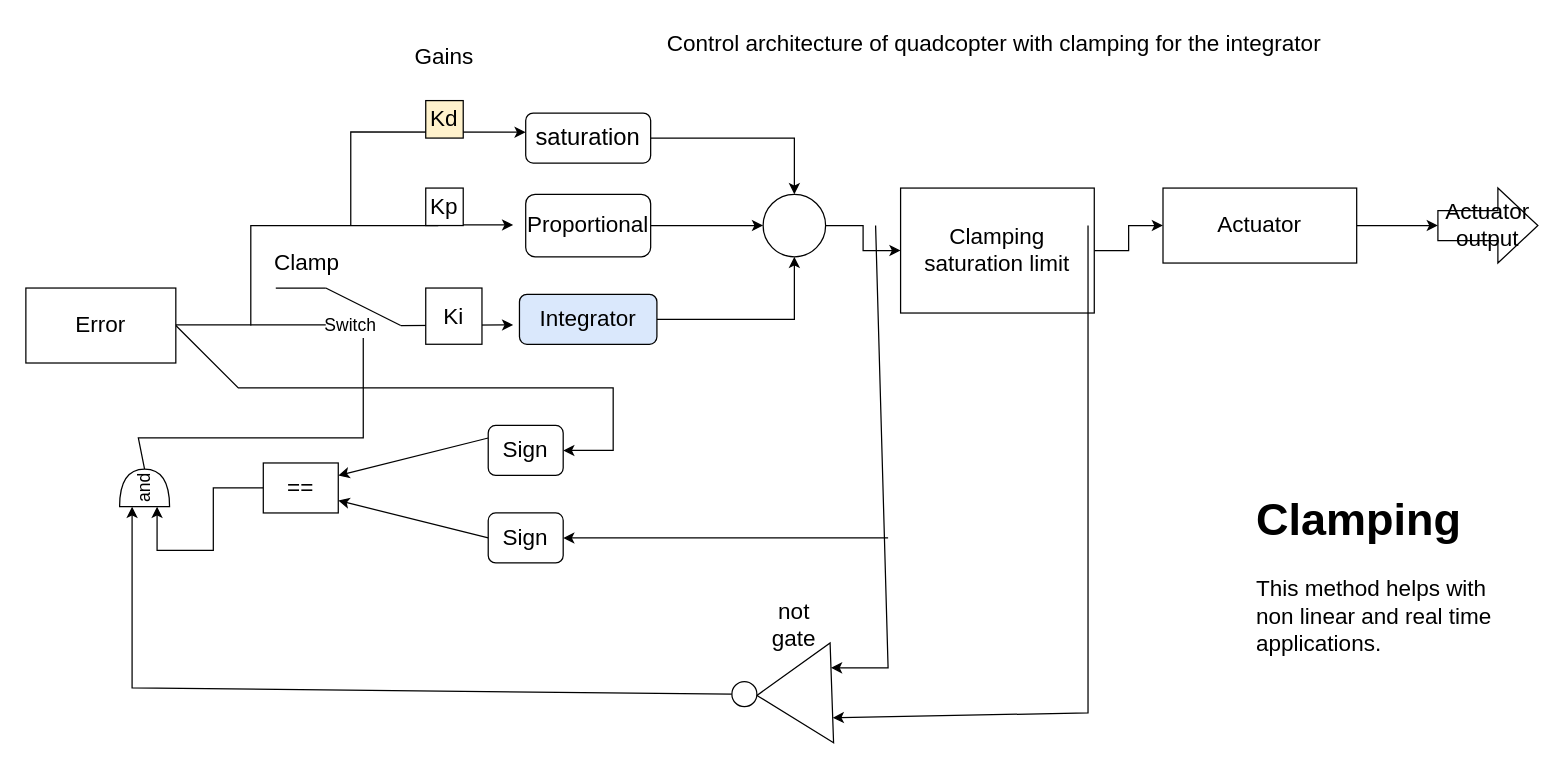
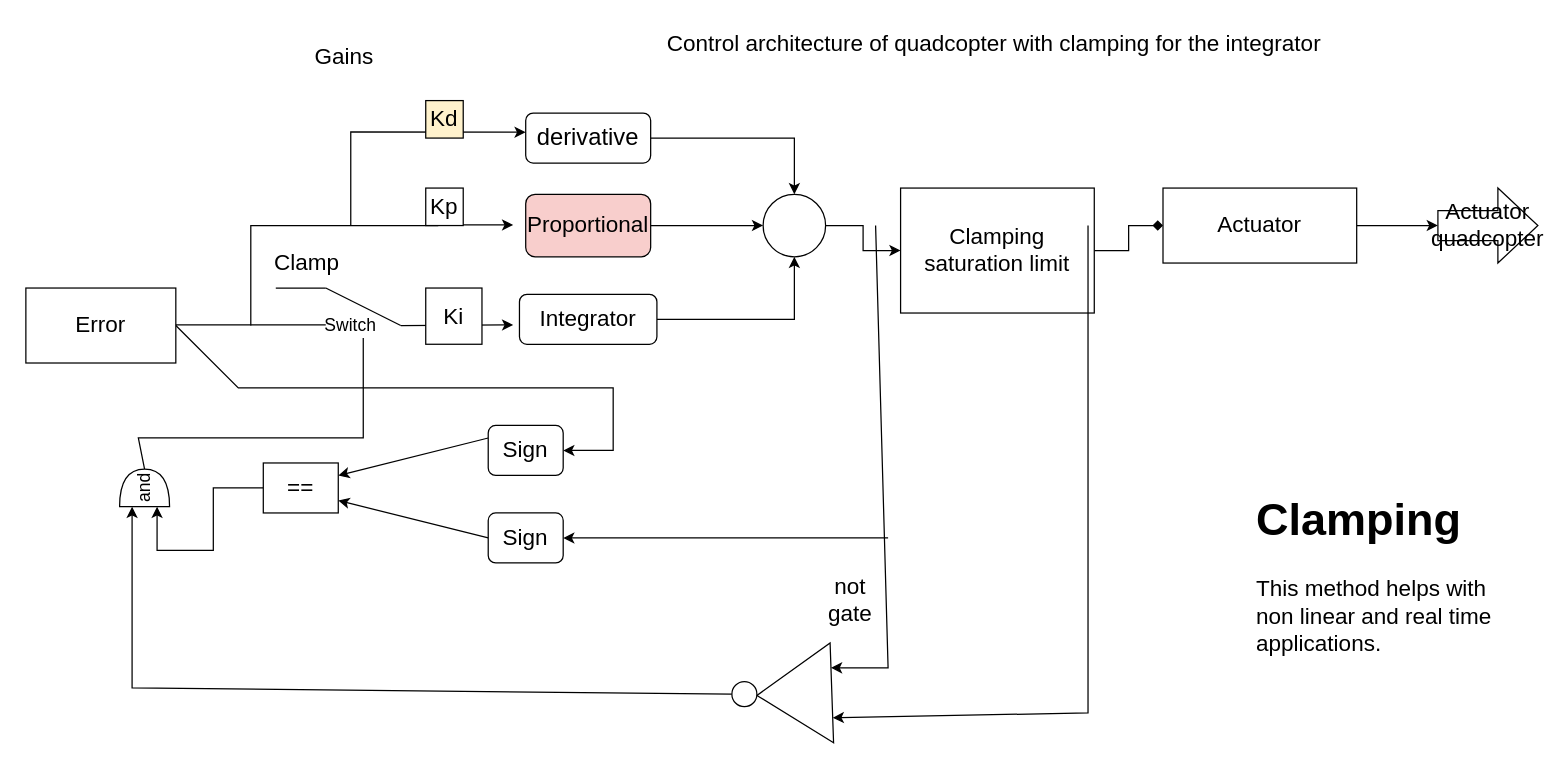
node "Gains": moved (444, 57) -> (344, 57)
node "saturation": label "saturation" -> "derivative"
node "Proportional": fillcolor #ffffff -> #f8cecc
edge "Clamping saturation limit" -> "Actuator": arrowhead classic -> diamond
node "Actuator output": label "Actuator output" -> "Actuator quadcopter"
node "Integrator": fillcolor #dae8fc -> #ffffff
node "not gate": moved (794, 626) -> (851, 601)
